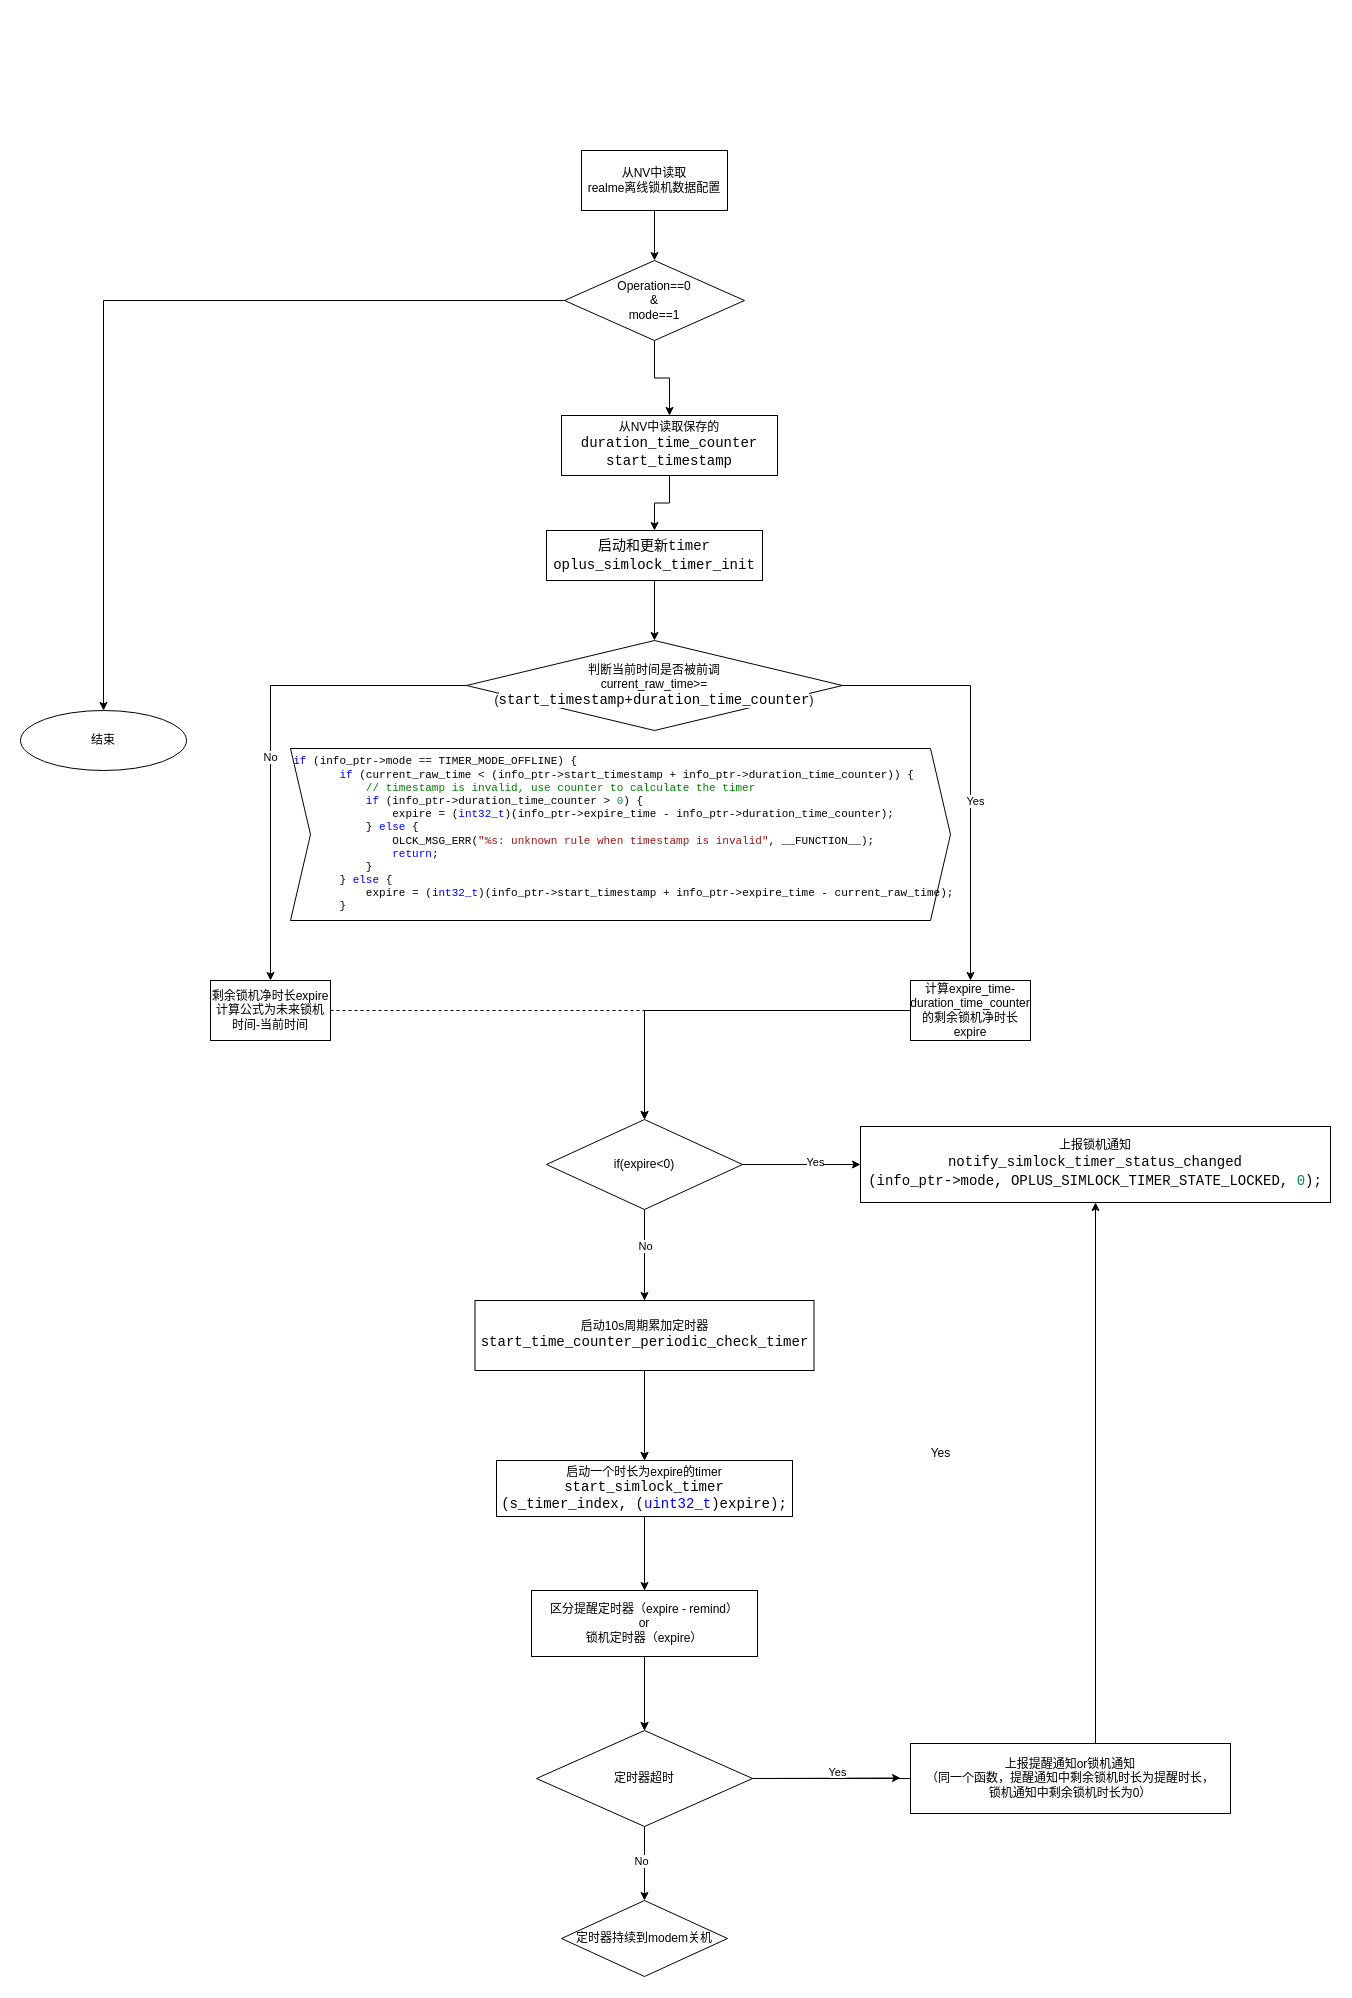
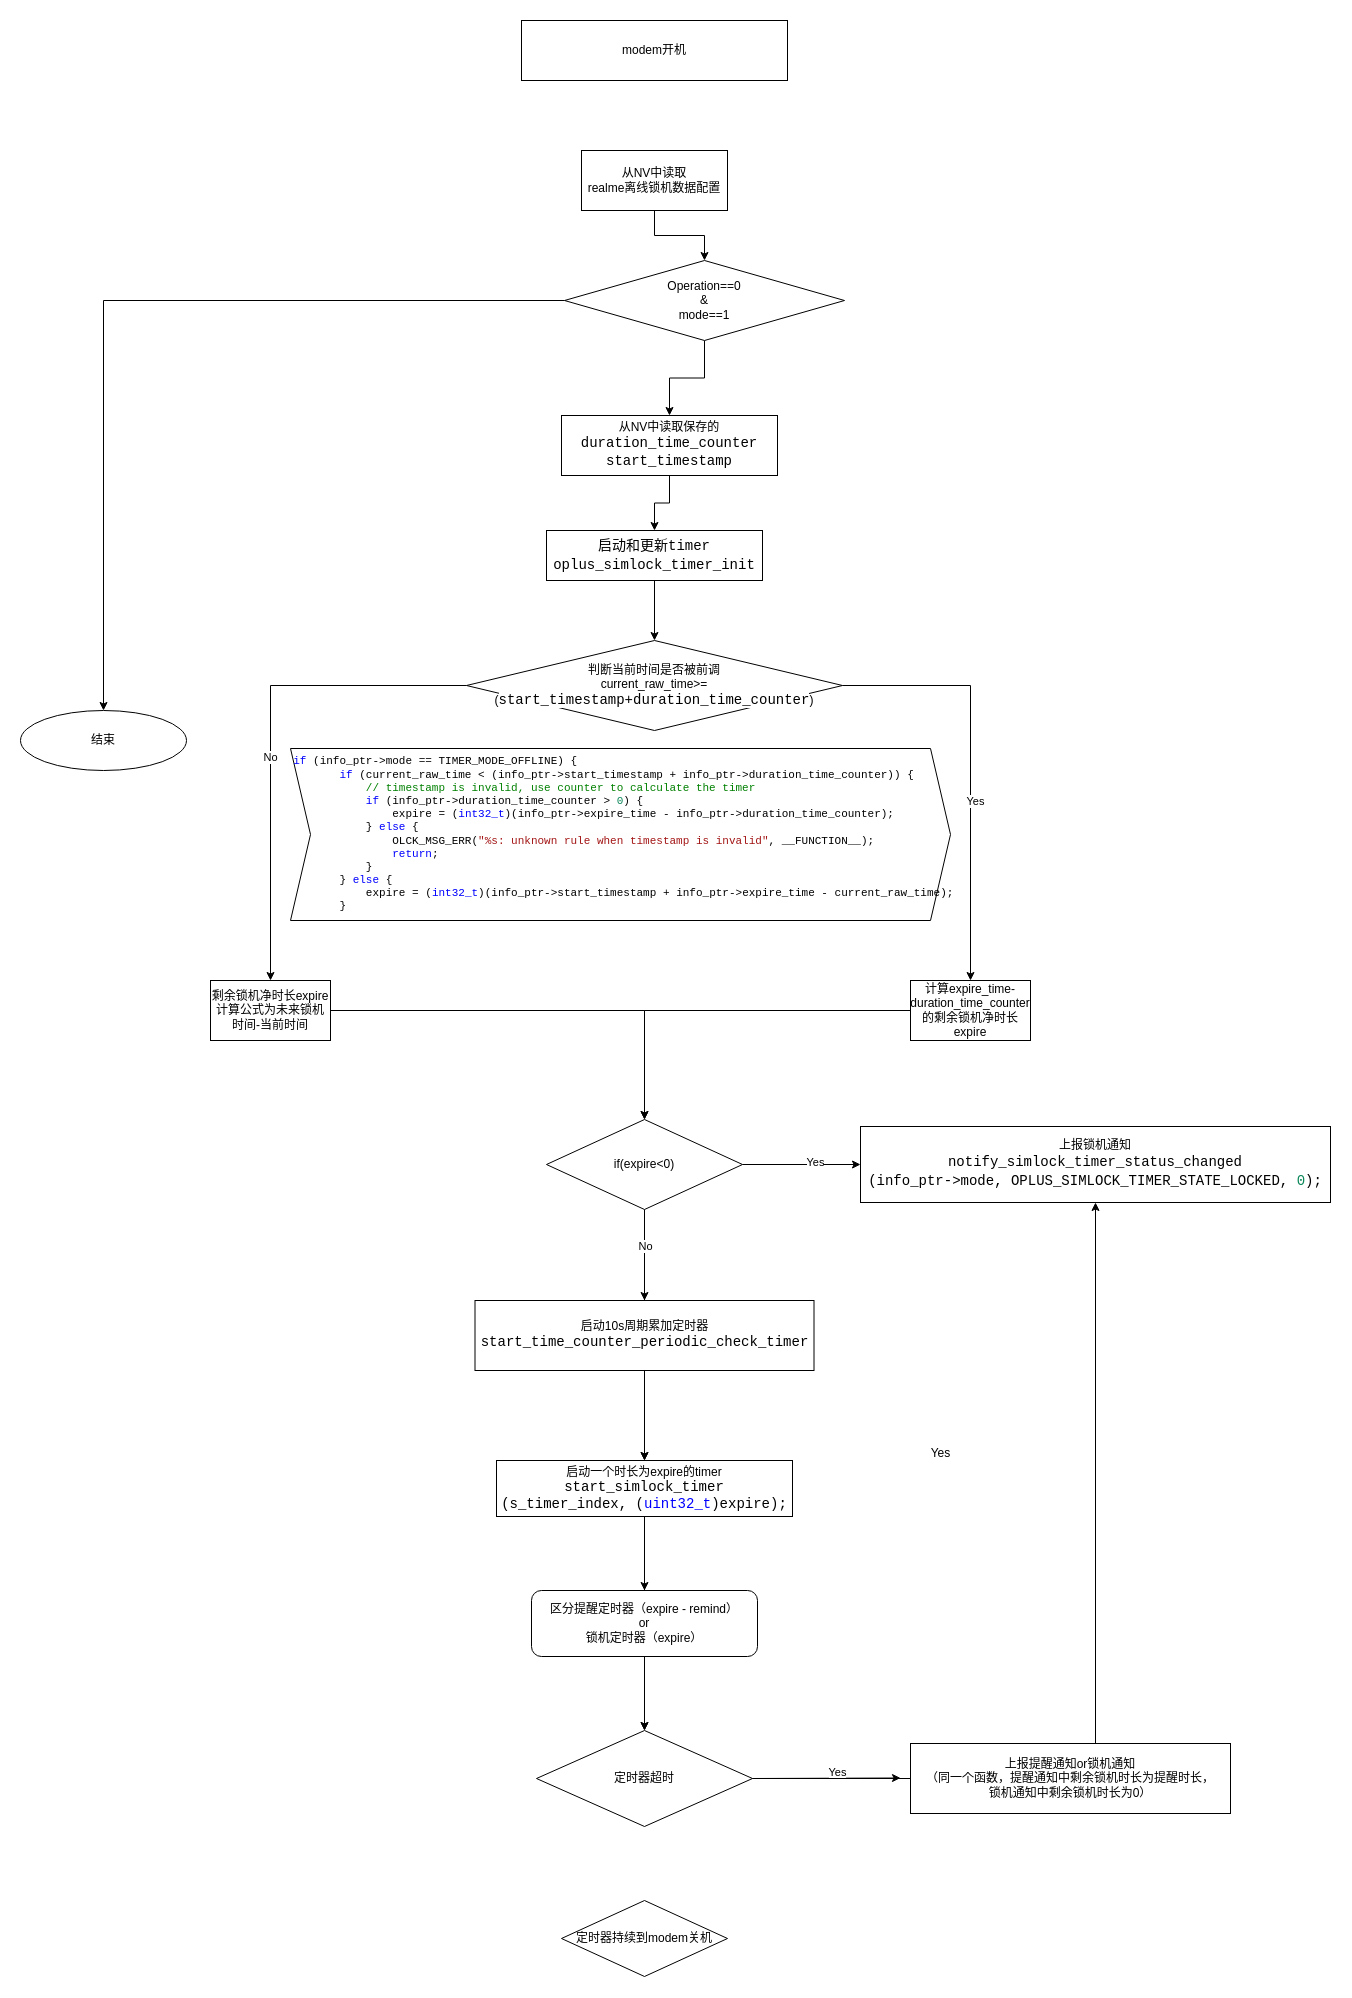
node "modem开机": added
node "Operation==0 & mode==1": size 180x80 -> 280x80
edge "剩余锁机净时长expire计算公式为未来锁机时间-当前时间" -> "if(expire<0)": style dashed -> solid
node "区分提醒定时器（expire - remind） or 锁机定时器（expire）": shape rectangle -> rounded rectangle
edge "定时器超时" -> "定时器持续到modem关机": removed, label "No"
